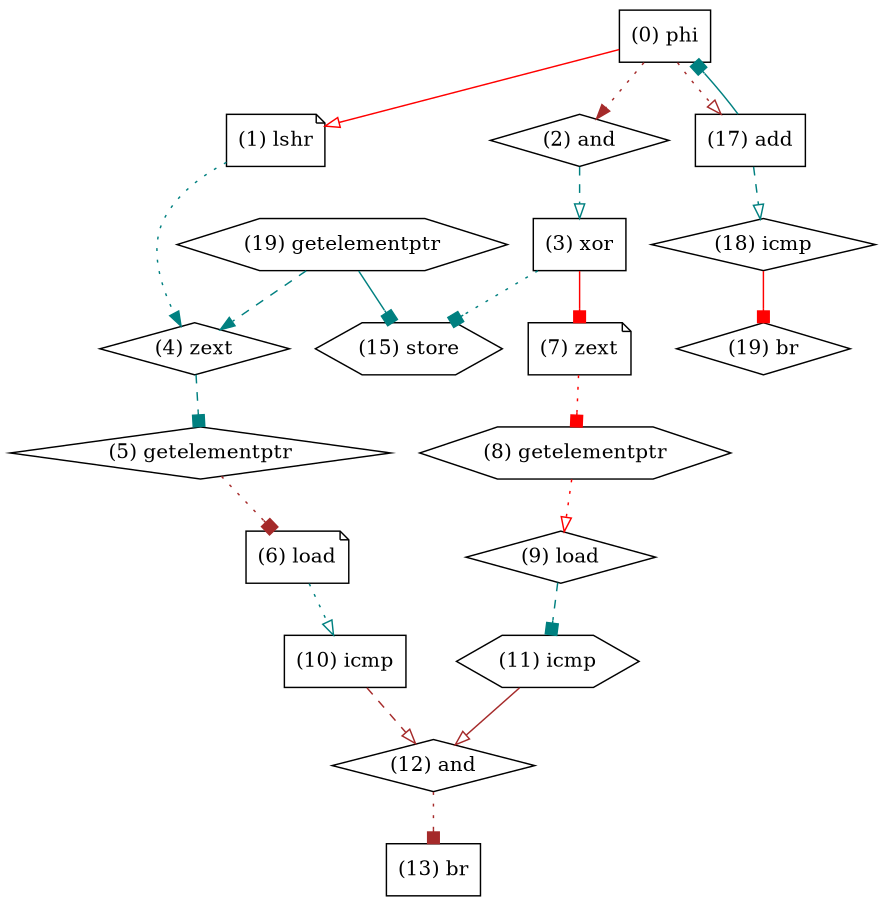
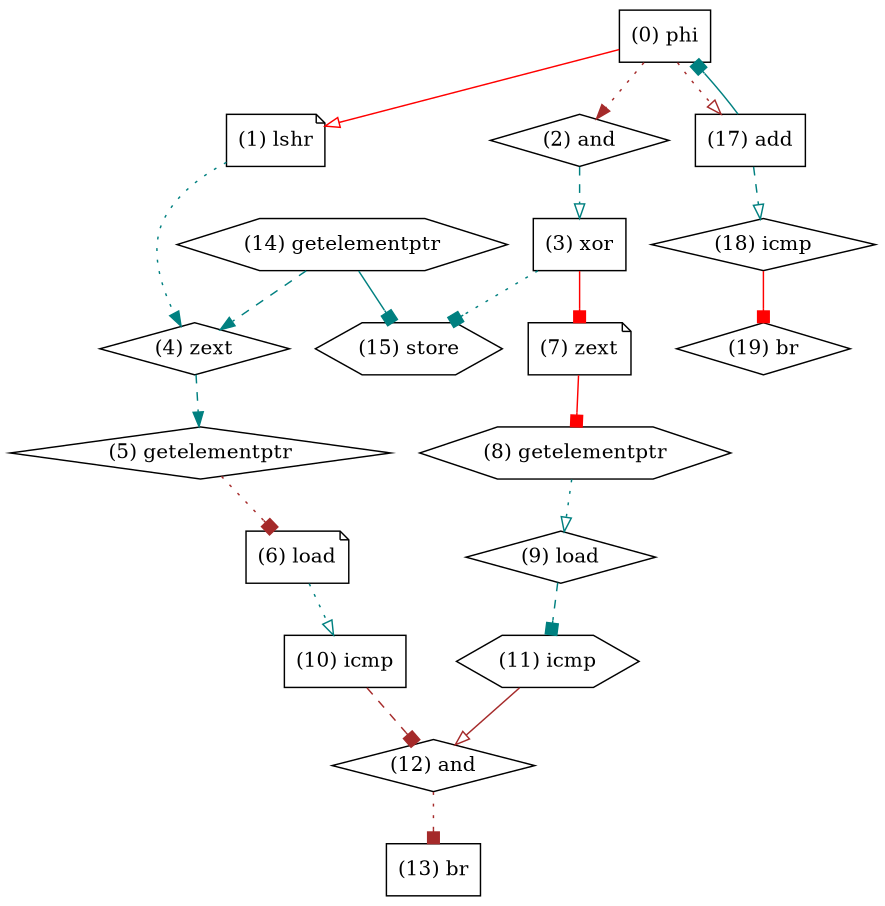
node "(19) getelementptr": label "(19) getelementptr" -> "(14) getelementptr"
edge "(4) zext" -> "(5) getelementptr": arrowhead box -> normal
edge "(7) zext" -> "(8) getelementptr": style dotted -> solid
edge "(8) getelementptr" -> "(9) load": color red -> teal
edge "(10) icmp" -> "(12) and": arrowhead onormal -> box
